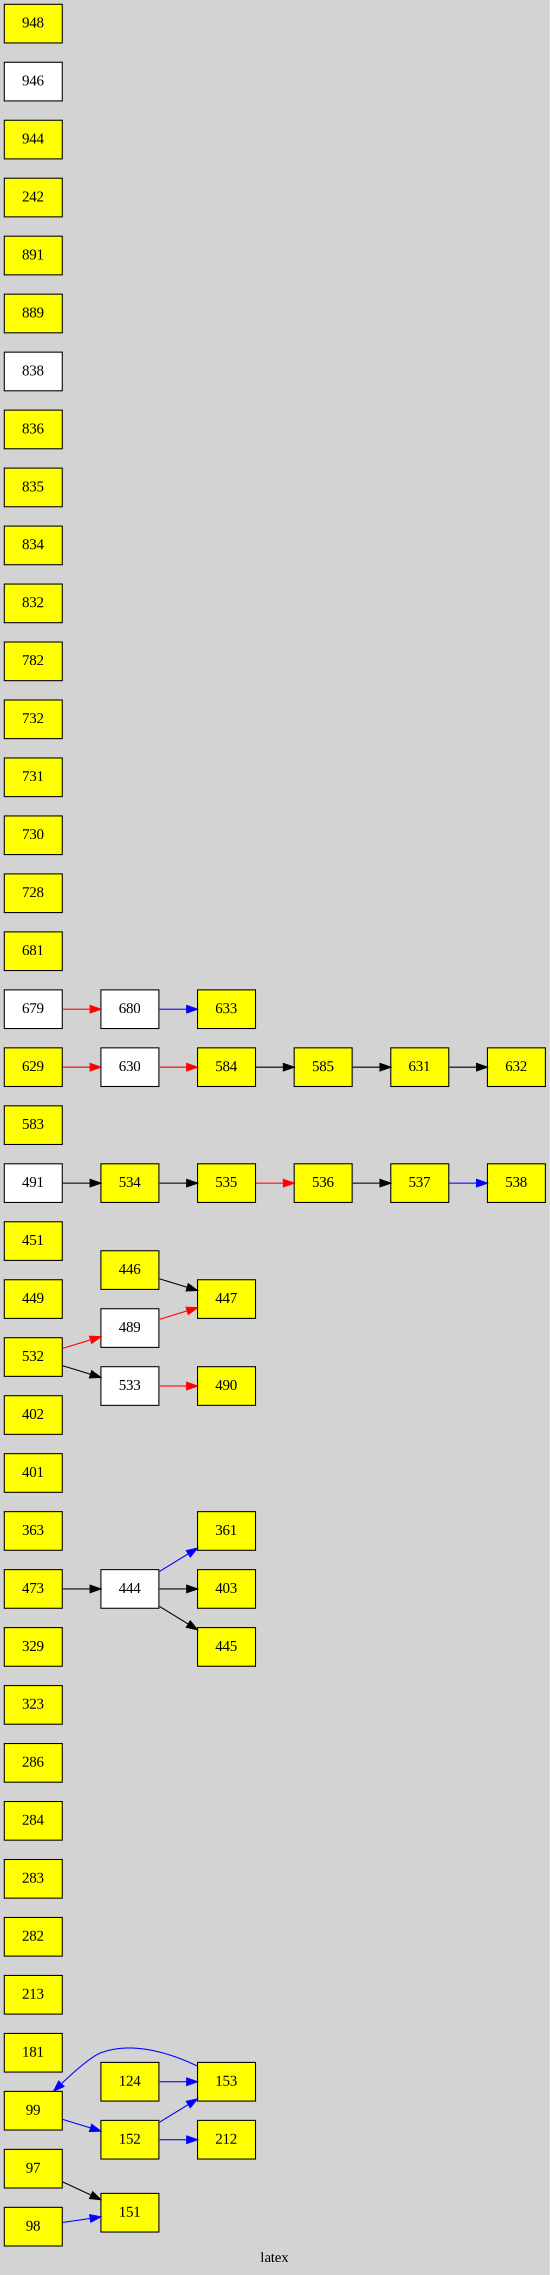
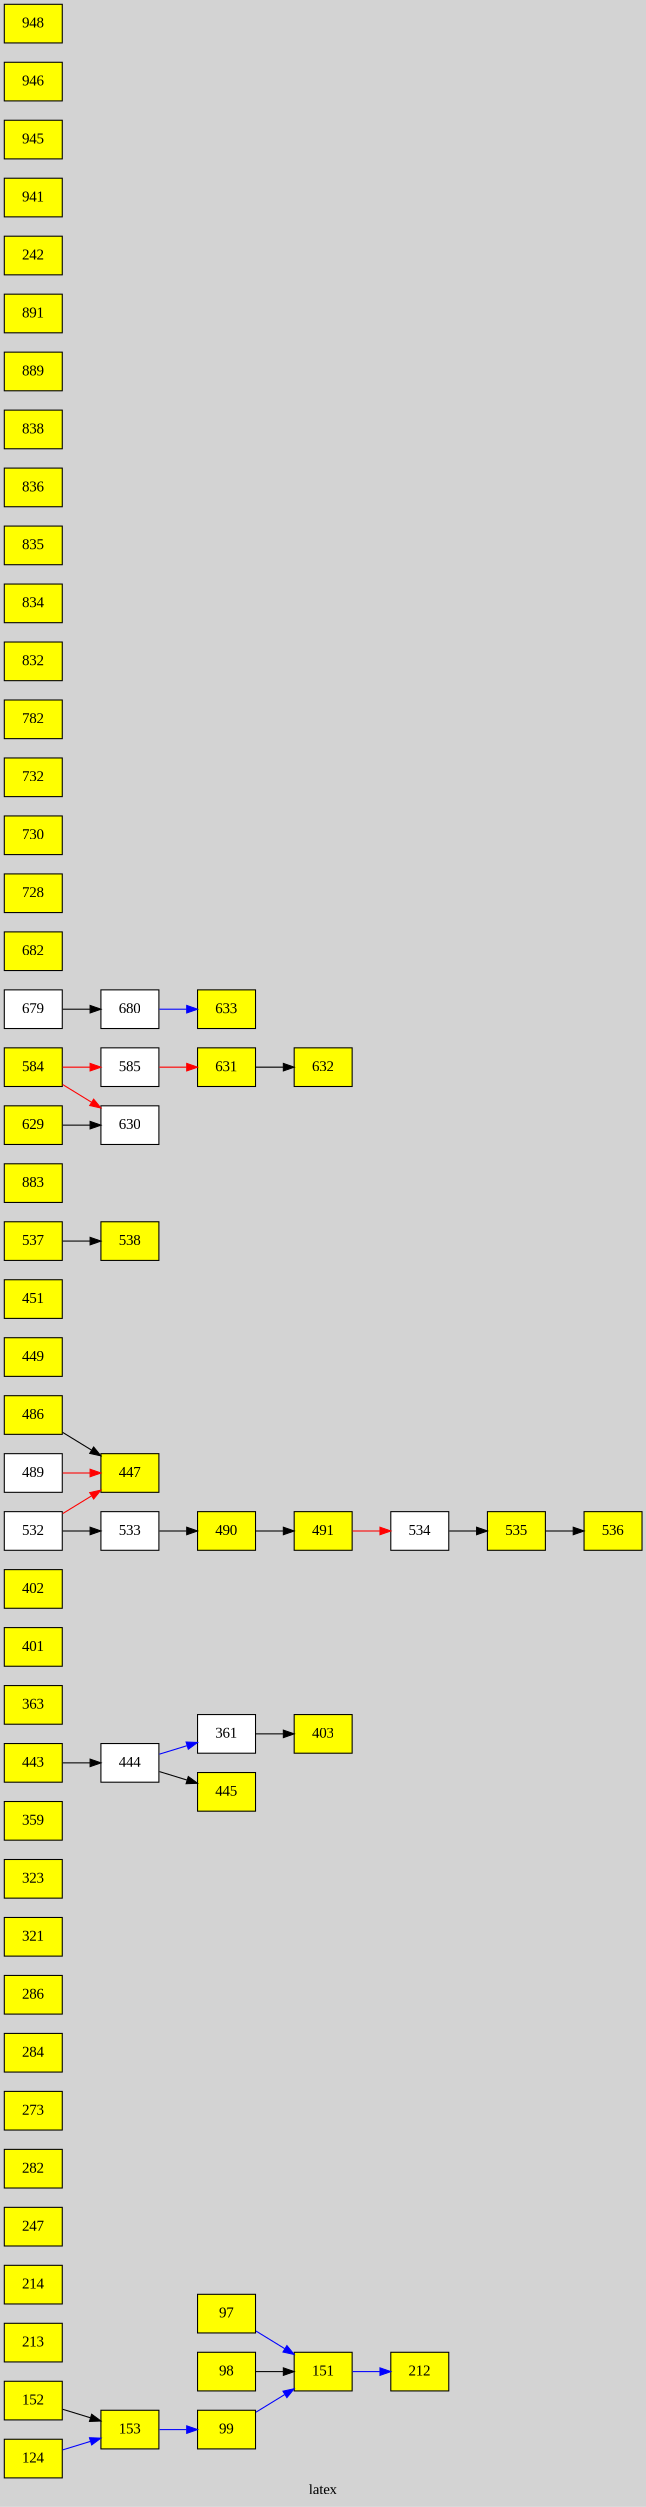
node "946": fillcolor white -> yellow
node "944": label "944" -> "941"
node "945": added
node "838": fillcolor white -> yellow
node "731": removed
node "681": label "681" -> "682"
edge "679" -> "680": color red -> black
edge "629" -> "630": color red -> black
edge "630" -> "584": reversed
edge "584" -> "585": color black -> red
node "585": fillcolor yellow -> white
edge "585" -> "631": color black -> red
node "583": label "583" -> "883"
node "491": fillcolor white -> yellow
edge "491" -> "534": color black -> red
node "534": fillcolor yellow -> white
edge "535" -> "536": color red -> black
edge "536" -> "537": removed
edge "537" -> "538": color blue -> black
node "446": label "446" -> "486"
edge "532" -> "489": now "532" -> "447"
node "532": fillcolor yellow -> white
edge "533" -> "490": color red -> black
node "361": fillcolor yellow -> white
edge "490" -> "491": added
node "473": label "473" -> "443"
edge "444" -> "403": now "361" -> "403"
node "329": label "329" -> "359"
node "283": label "283" -> "273"
node "321": added
node "181": removed
edge "152" -> "153": color blue -> black
edge "99" -> "152": now "99" -> "151"
edge "152" -> "212": now "151" -> "212"
edge "97" -> "151": color black -> blue
edge "98" -> "151": color blue -> black
node "247": added
node "214": added
